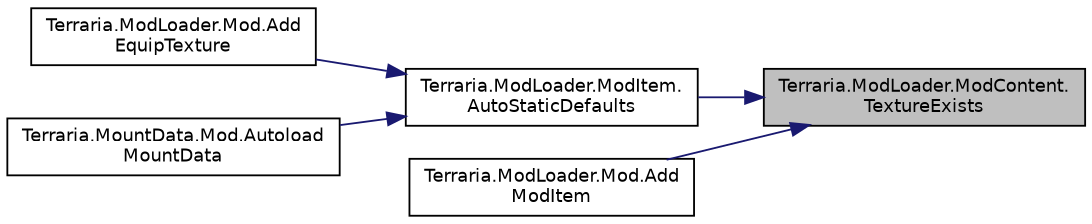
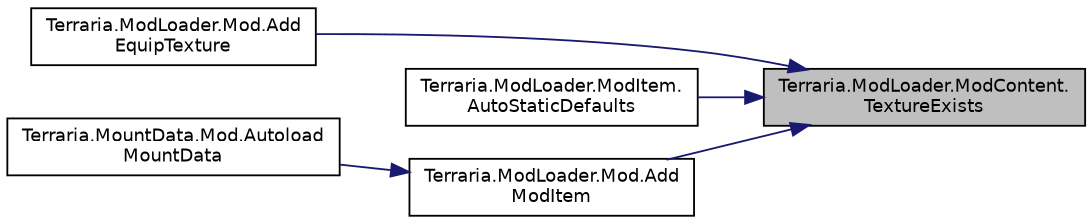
edge "Terraria.ModLoader.Mod.Add EquipTexture" -> "Terraria.ModLoader.ModItem. AutoStaticDefaults": now "Terraria.ModLoader.Mod.Add EquipTexture" -> "Terraria.ModLoader.ModContent. TextureExists"
edge "Terraria.MountData.Mod.Autoload MountData" -> "Terraria.ModLoader.ModItem. AutoStaticDefaults": now "Terraria.MountData.Mod.Autoload MountData" -> "Terraria.ModLoader.Mod.Add ModItem"
